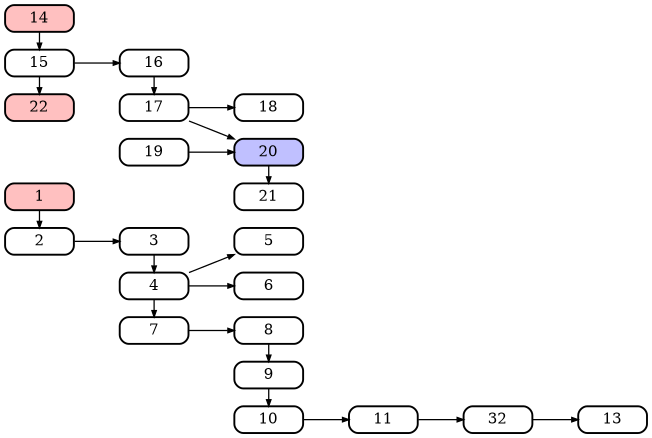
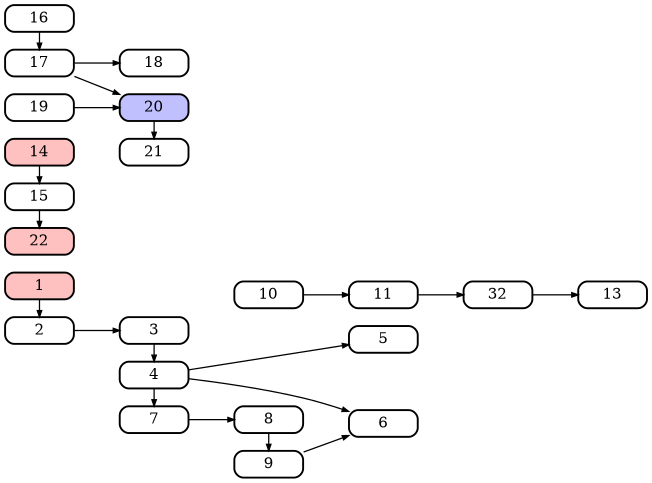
edge "15" -> "16": removed
edge "9" -> "10": now "9" -> "6"
